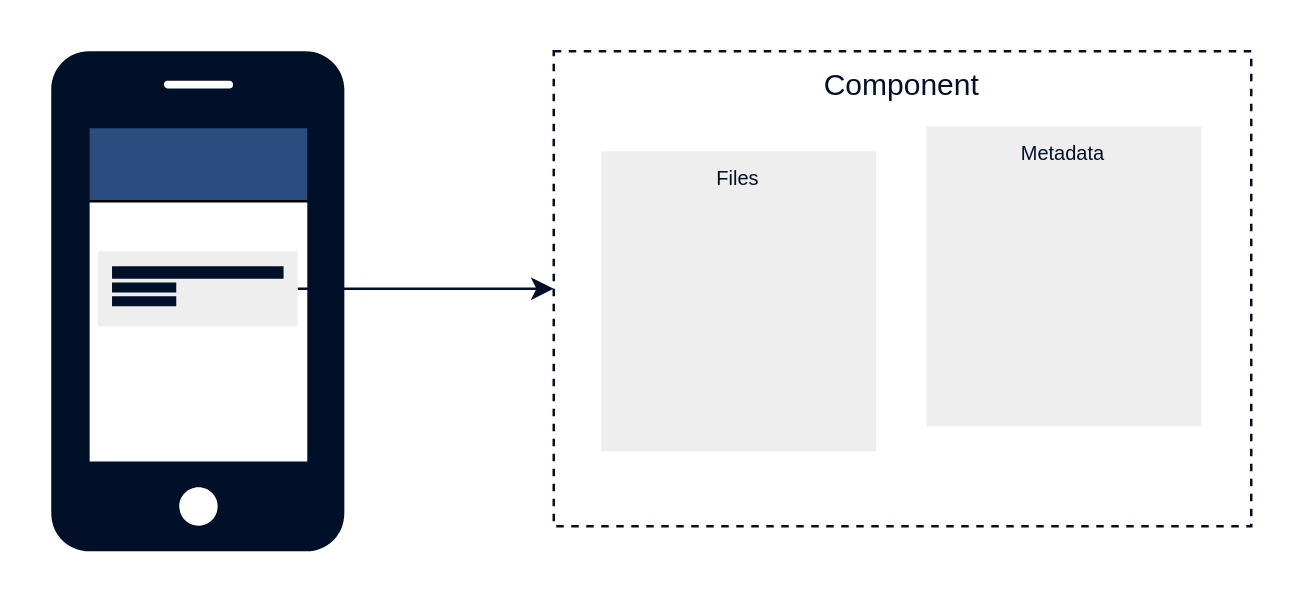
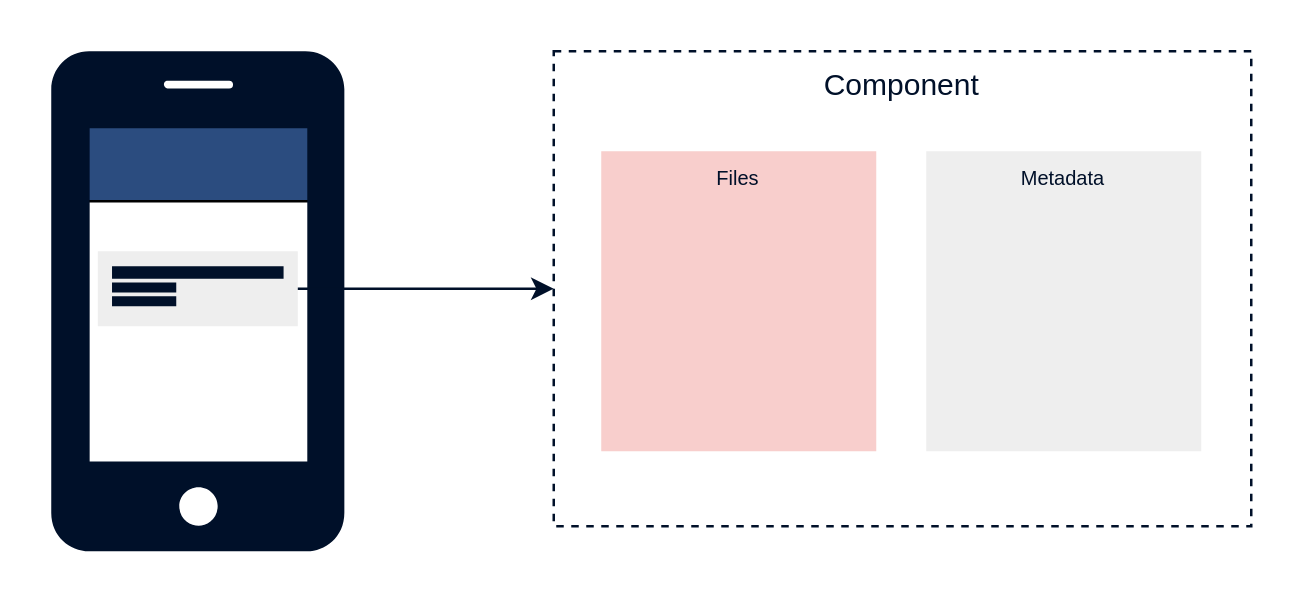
node "Metadata": moved (1064, 276) -> (1064, 301)
node "Files": fillcolor #eeeeee -> #f8cecc
